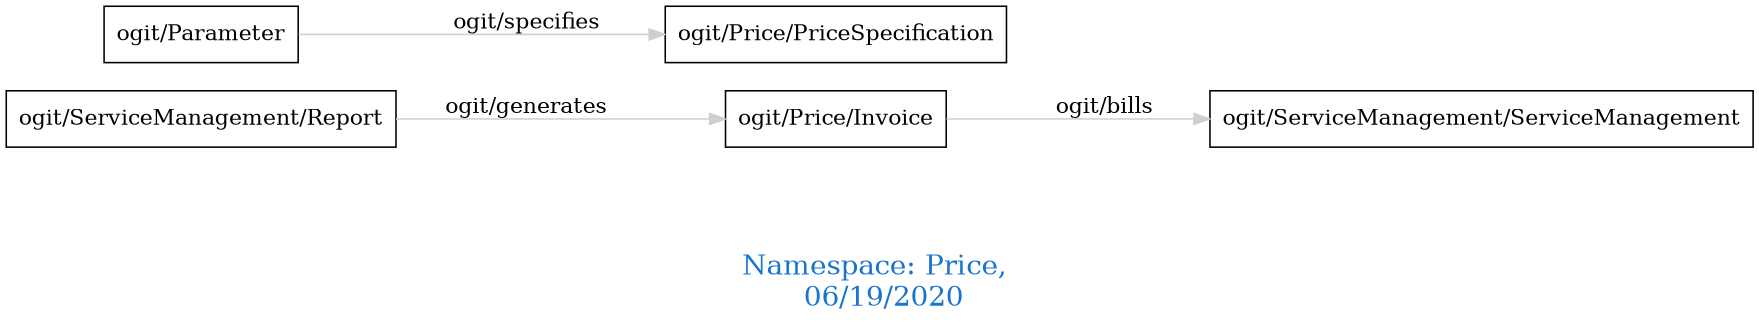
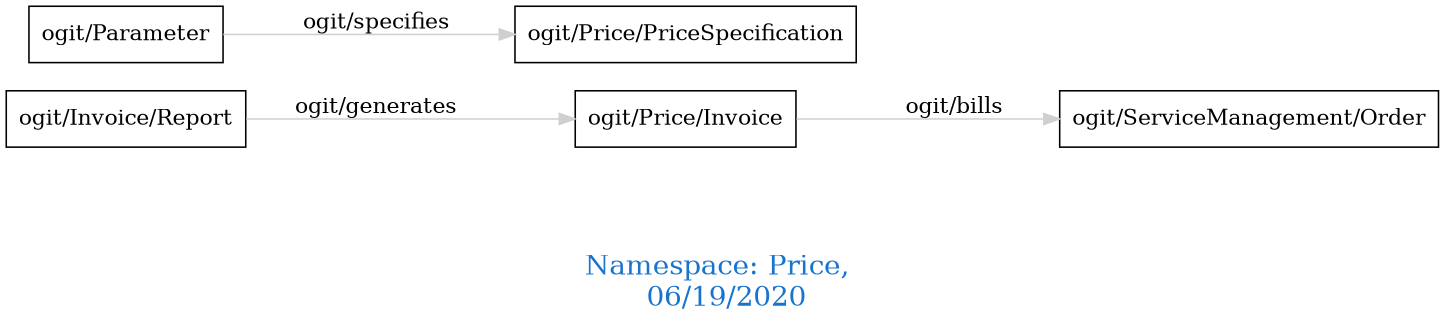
node "ogit/ServiceManagement/Report": label "ogit/ServiceManagement/Report" -> "ogit/Invoice/Report"
node "ogit/ServiceManagement/ServiceManagement": label "ogit/ServiceManagement/ServiceManagement" -> "ogit/ServiceManagement/Order"
